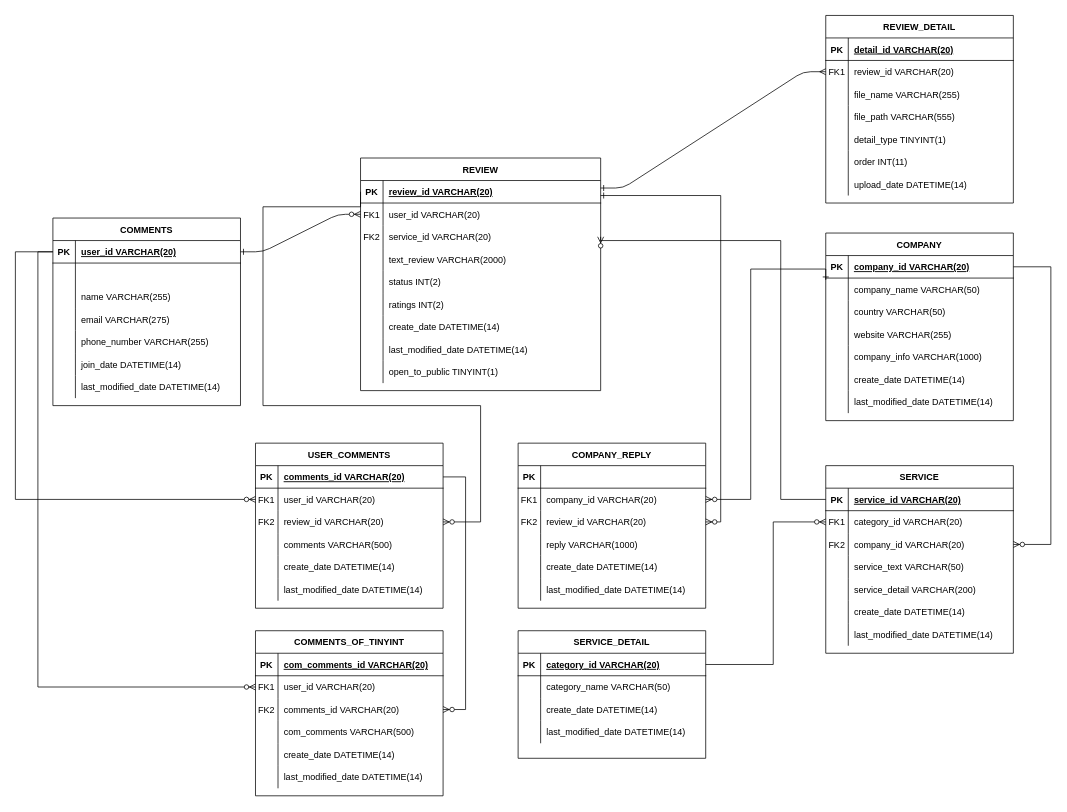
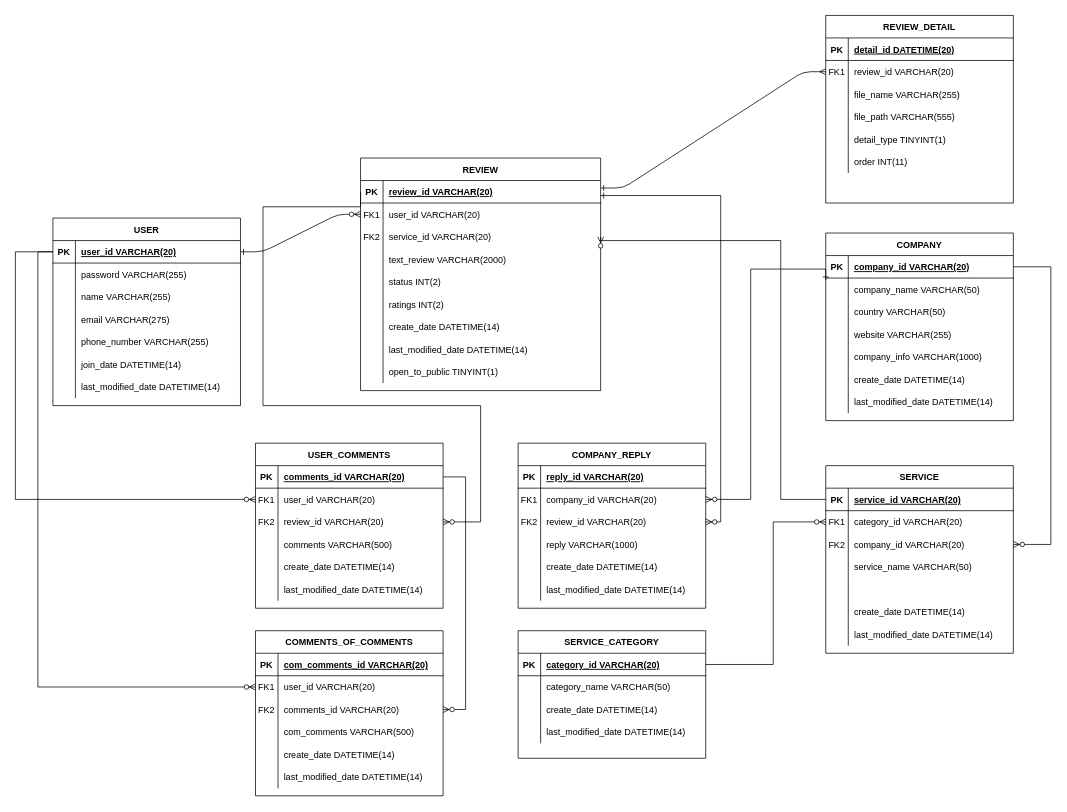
node "detail_id VARCHAR(20)": label "detail_id VARCHAR(20)" -> "detail_id DATETIME(20)"
node "upload_date DATETIME(14)": removed
node "COMMENTS": label "COMMENTS" -> "USER"
node "password VARCHAR(255)": added
node "reply_id VARCHAR(20)": added
node "service_text VARCHAR(50)": label "service_text VARCHAR(50)" -> "service_name VARCHAR(50)"
node "service_detail VARCHAR(200)": removed
node "COMMENTS_OF_TINYINT": label "COMMENTS_OF_TINYINT" -> "COMMENTS_OF_COMMENTS"
node "SERVICE_DETAIL": label "SERVICE_DETAIL" -> "SERVICE_CATEGORY"
